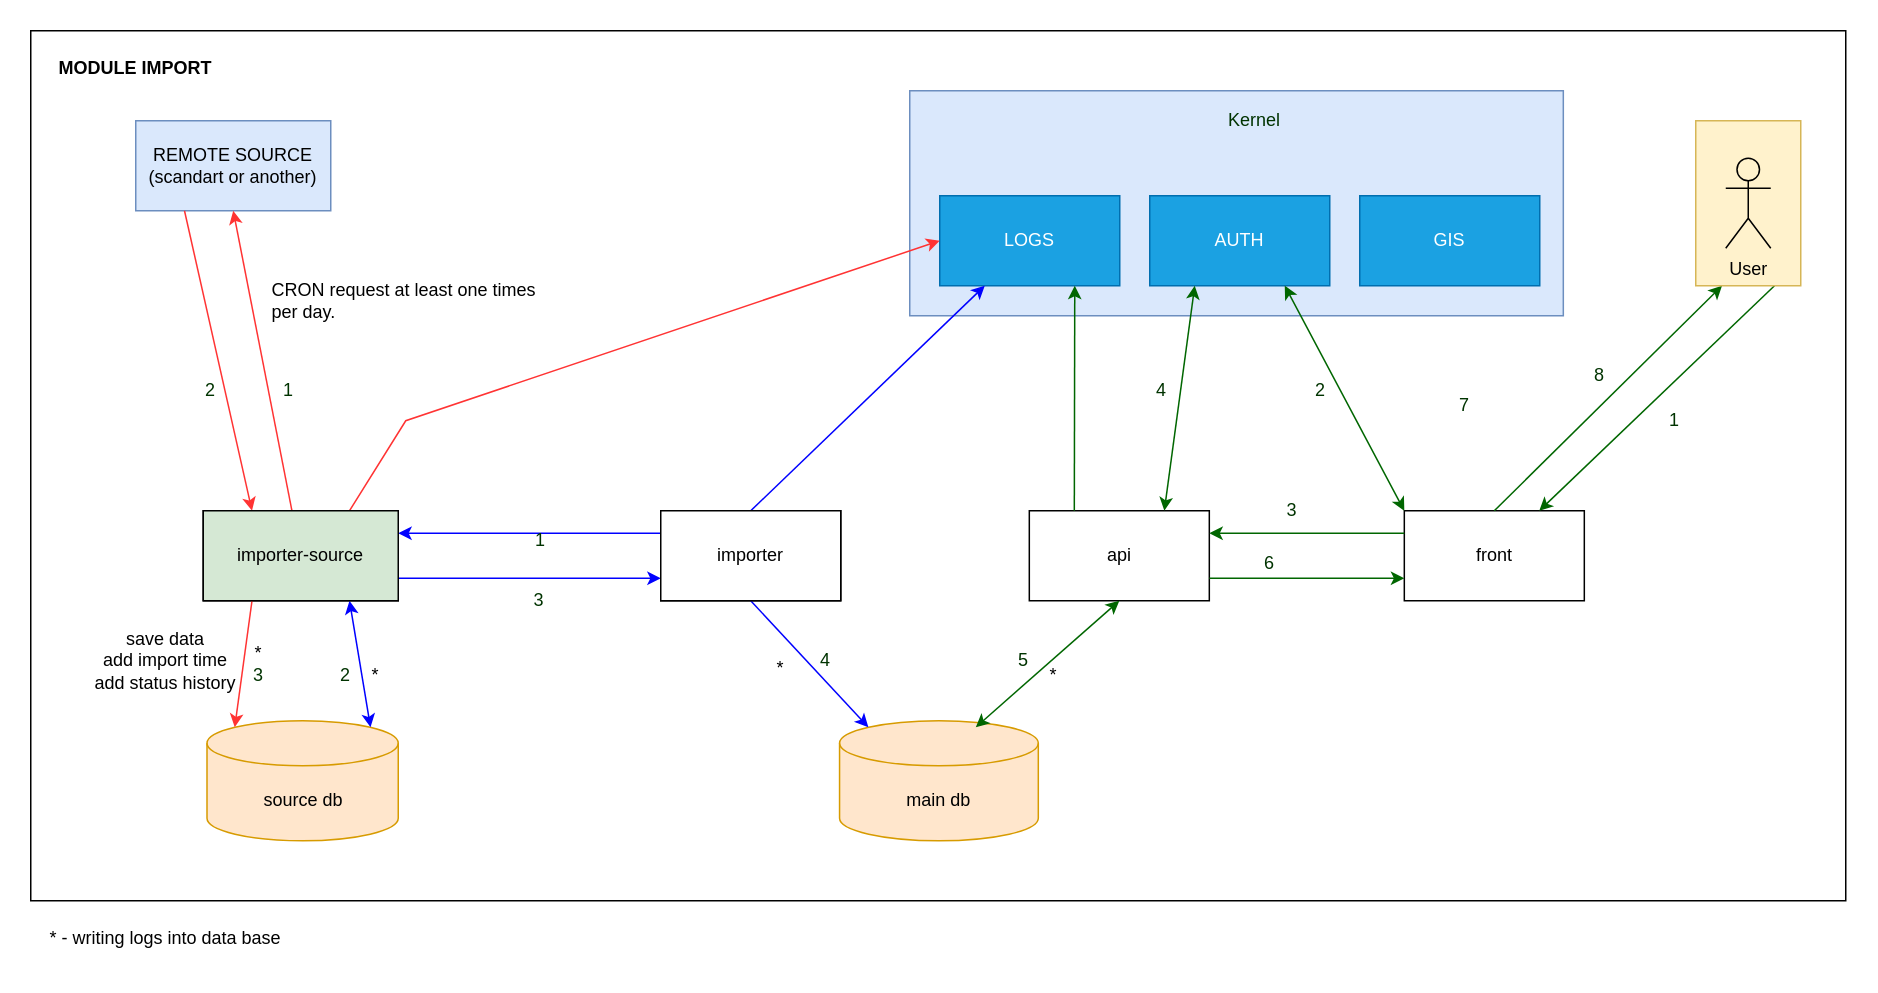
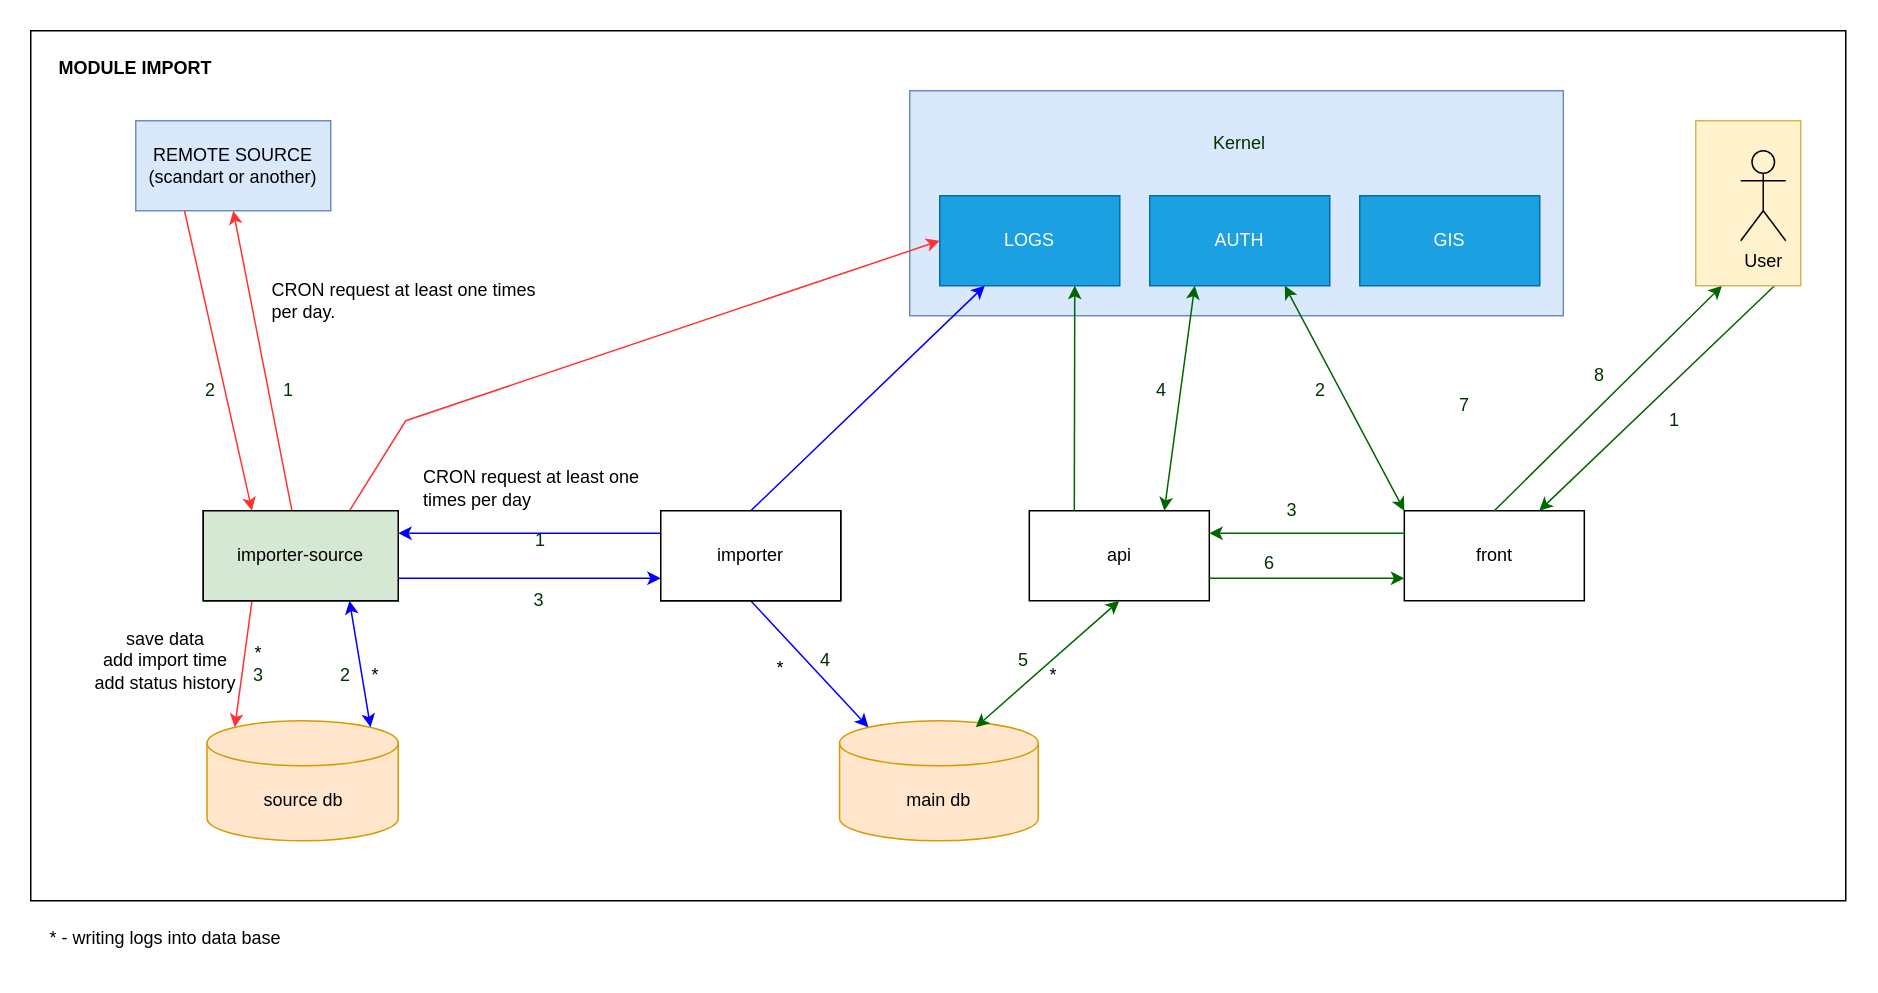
node "Kernel": moved (1255, 121) -> (1240, 143)
node "User": moved (1748, 203) -> (1763, 196)
node "CRON request at least one times per day": added
